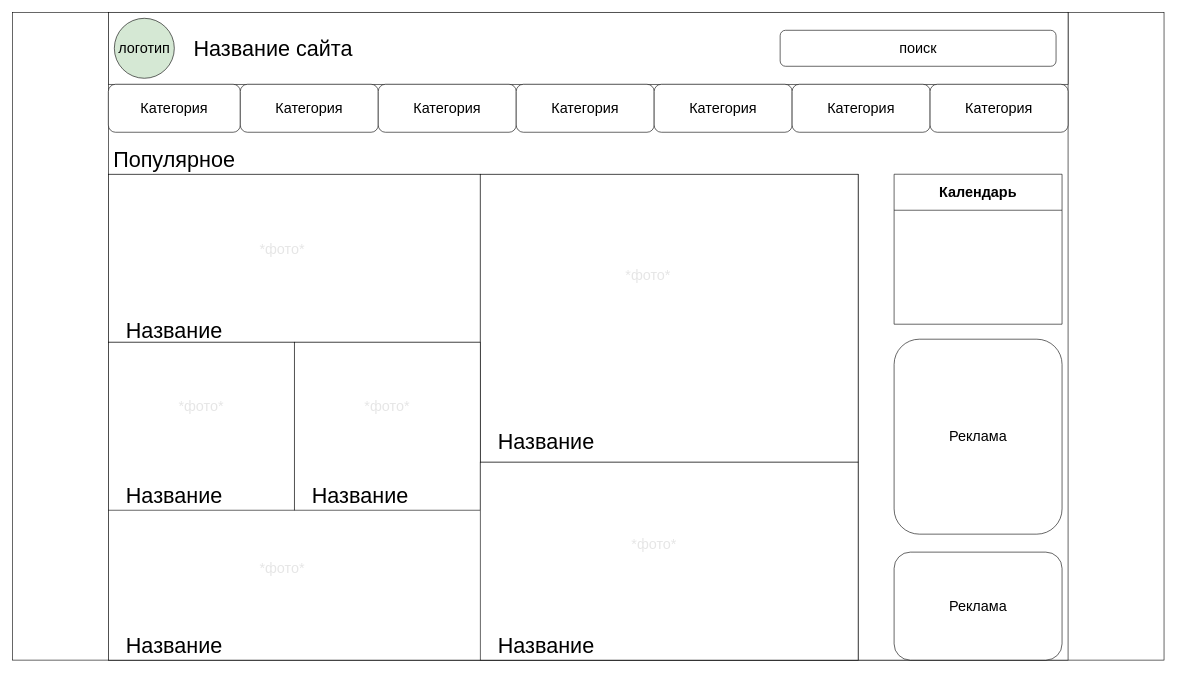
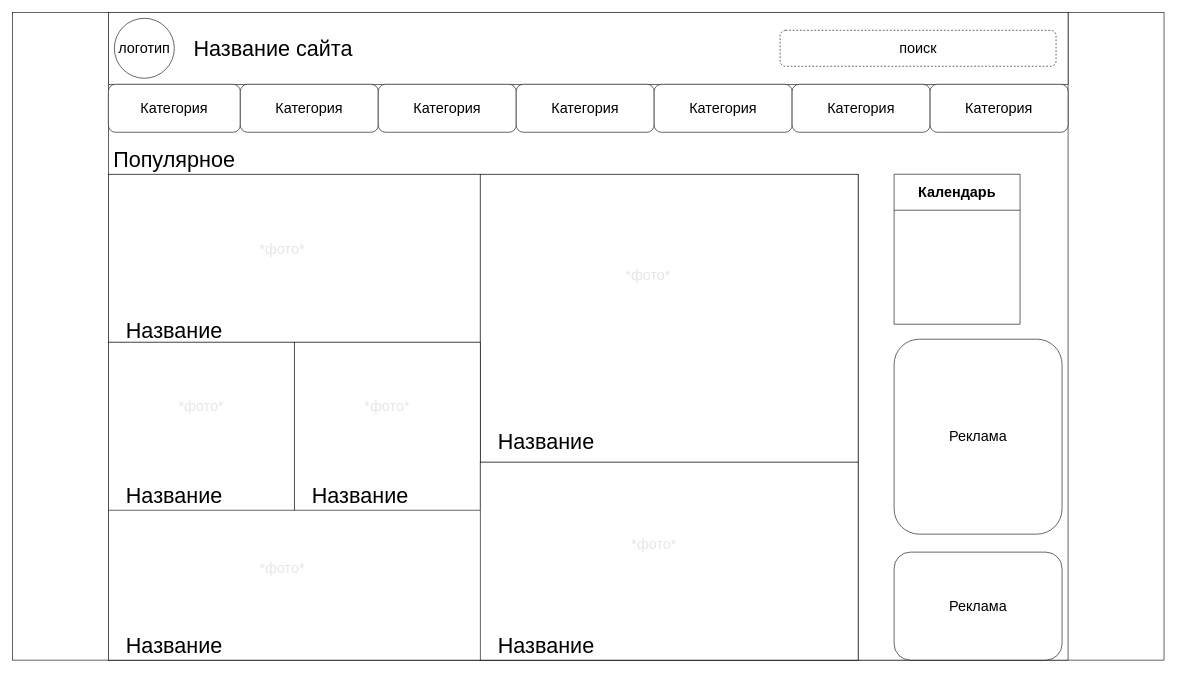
node "логотип": fillcolor #d5e8d4 -> #ffffff
node "поиск": style solid -> dashed
node "Календарь": size 168x150 -> 126x150
